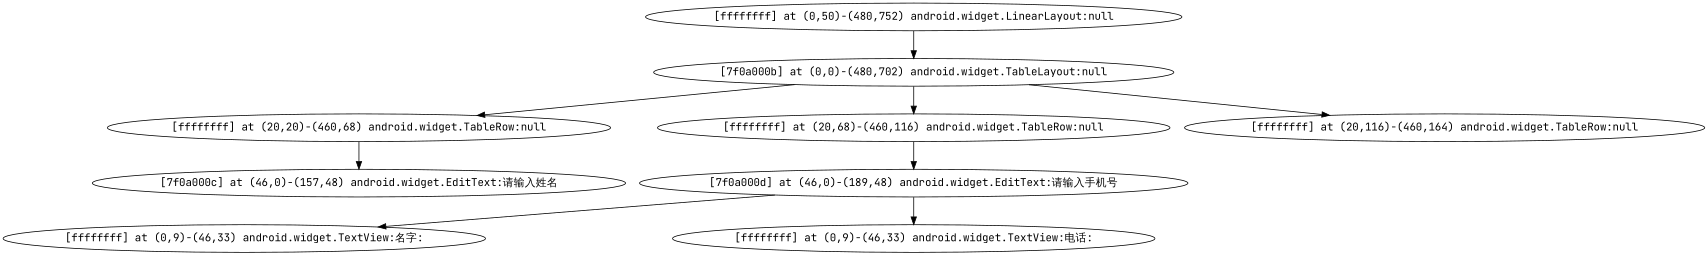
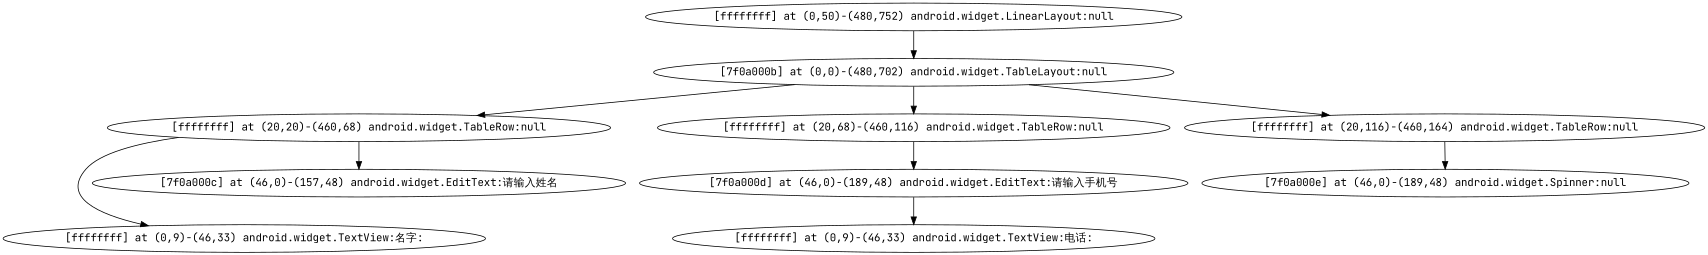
node "[7f0a000e] at (46,0)-(189,48) android.widget.Spinner:null": added
edge "[7f0a000d] at (46,0)-(189,48) android.widget.EditText:请输入手机号" -> "[ffffffff] at (0,9)-(46,33) android.widget.TextView:名字:": now "[ffffffff] at (20,20)-(460,68) android.widget.TableRow:null" -> "[ffffffff] at (0,9)-(46,33) android.widget.TextView:名字:"
